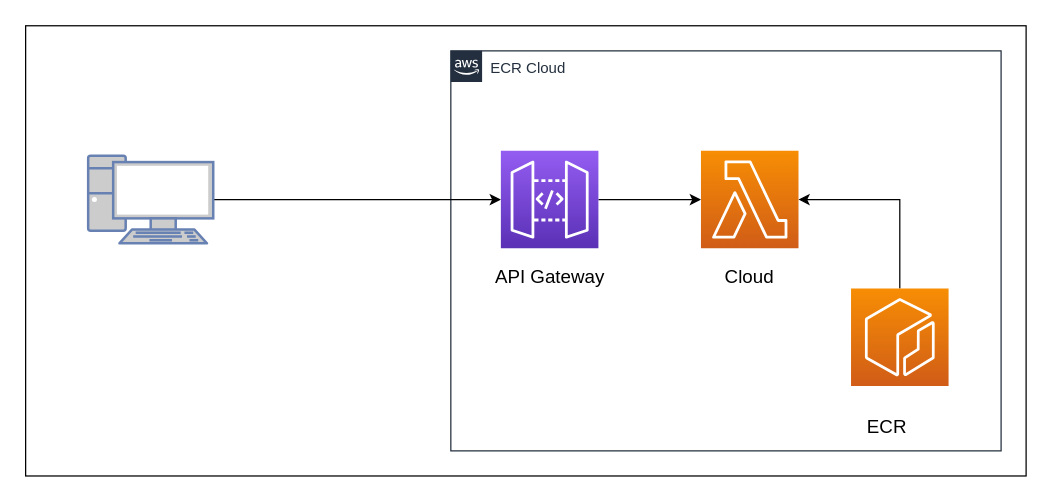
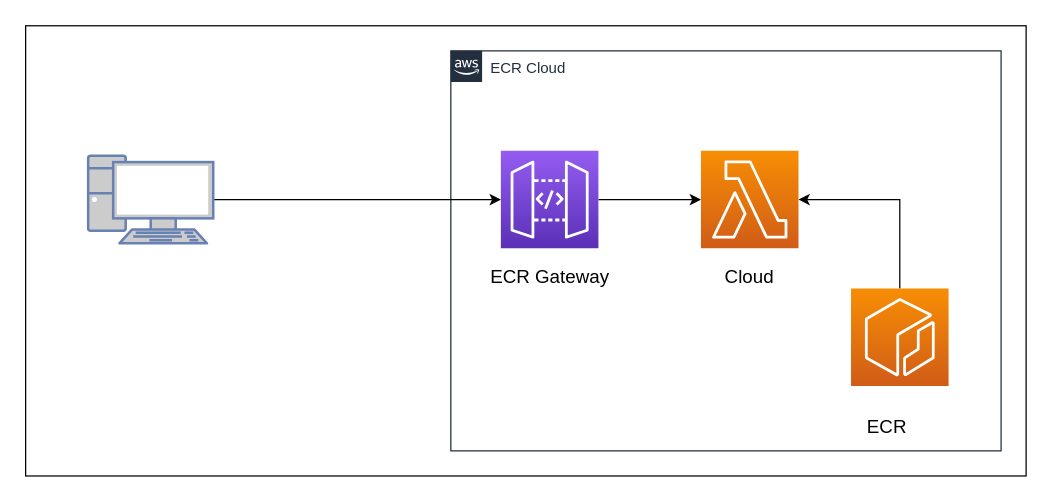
node "API Gateway": label "API Gateway" -> "ECR Gateway"
